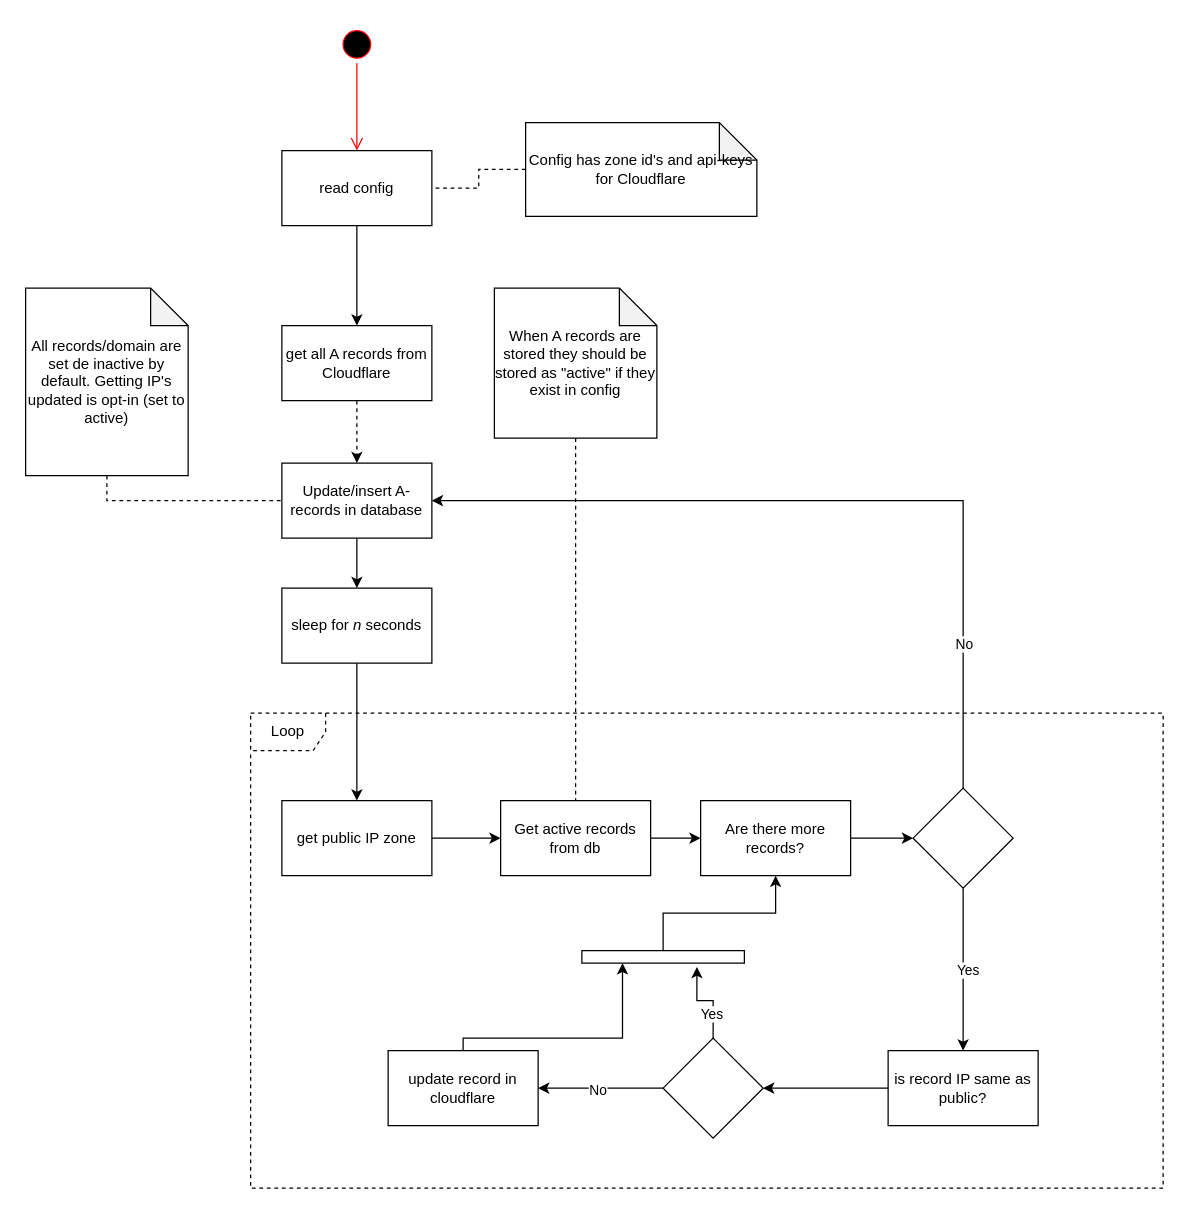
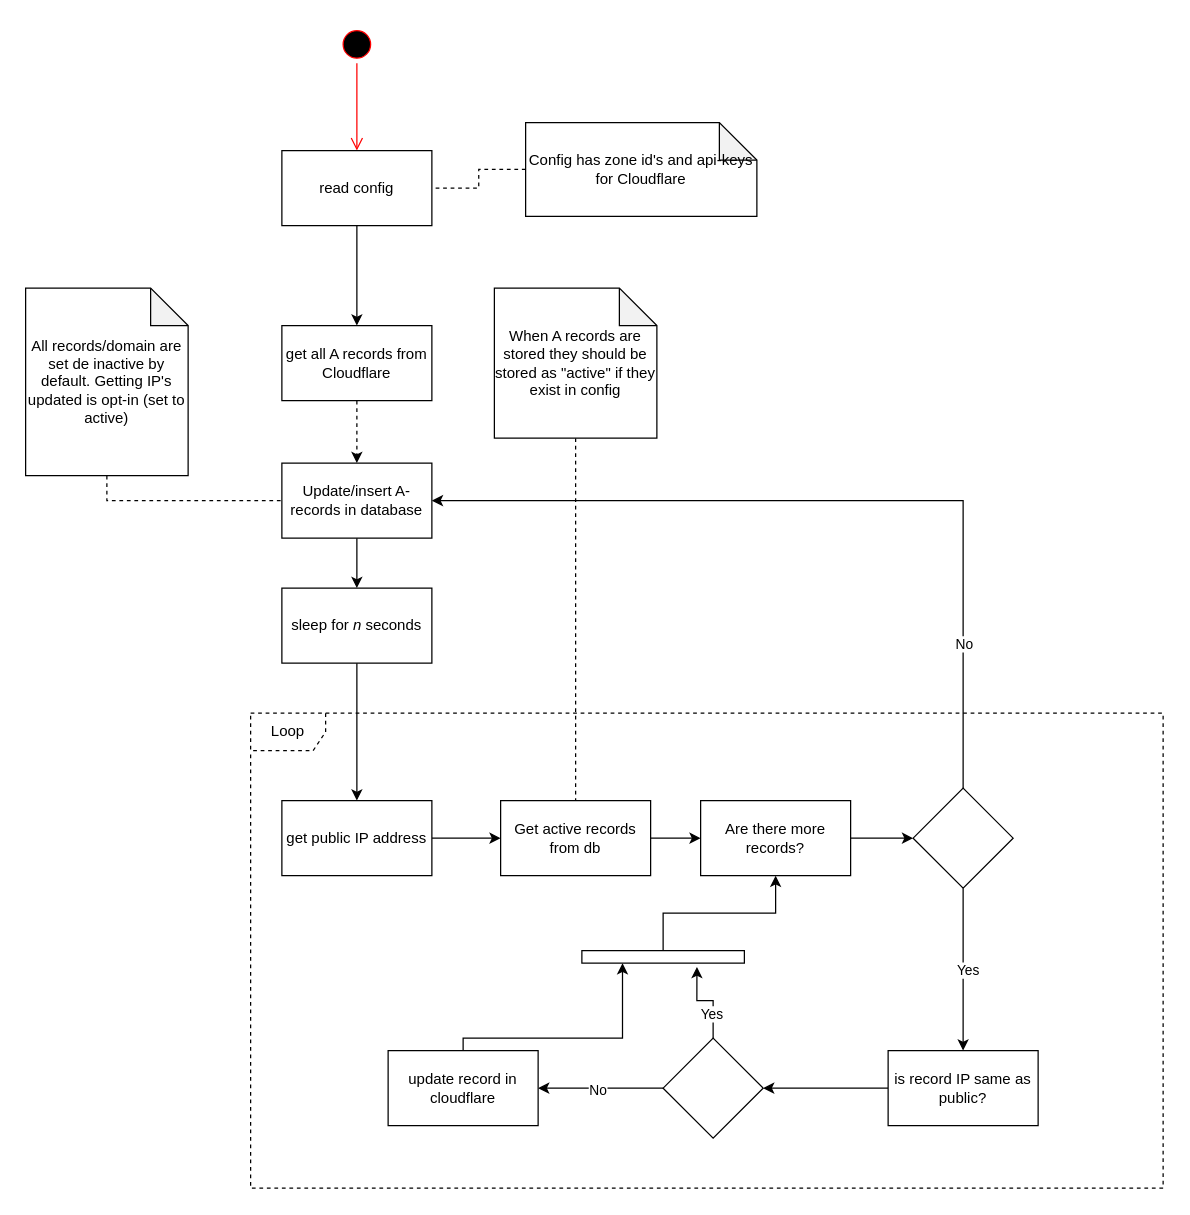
node "get public IP zone": label "get public IP zone" -> "get public IP address"
